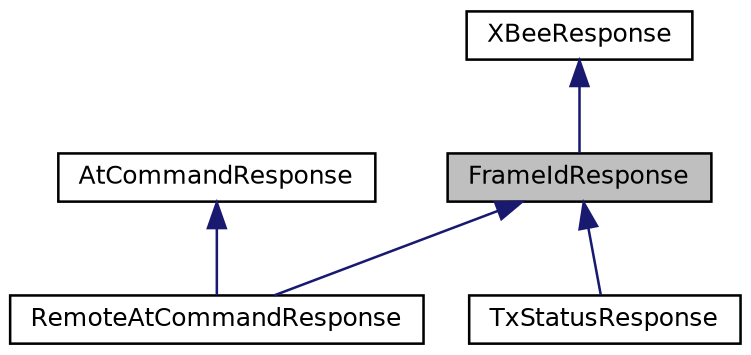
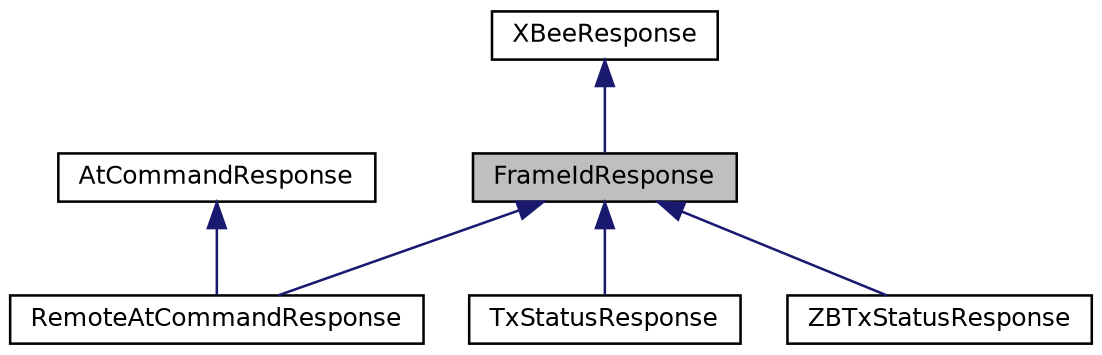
node "ZBTxStatusResponse": added
